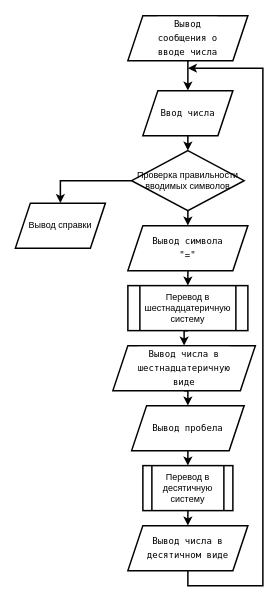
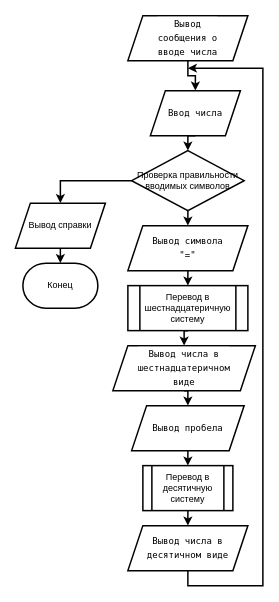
node "Ввод числа": moved (188, 113) -> (195, 113)
edge "Вывод справки" -> "Конец": added
node "Конец": added
node "Вывод числа в шестнадцатеричную виде": label "Вывод числа в шестнадцатеричную виде" -> "Вывод числа в шестнадцатеричном виде"
